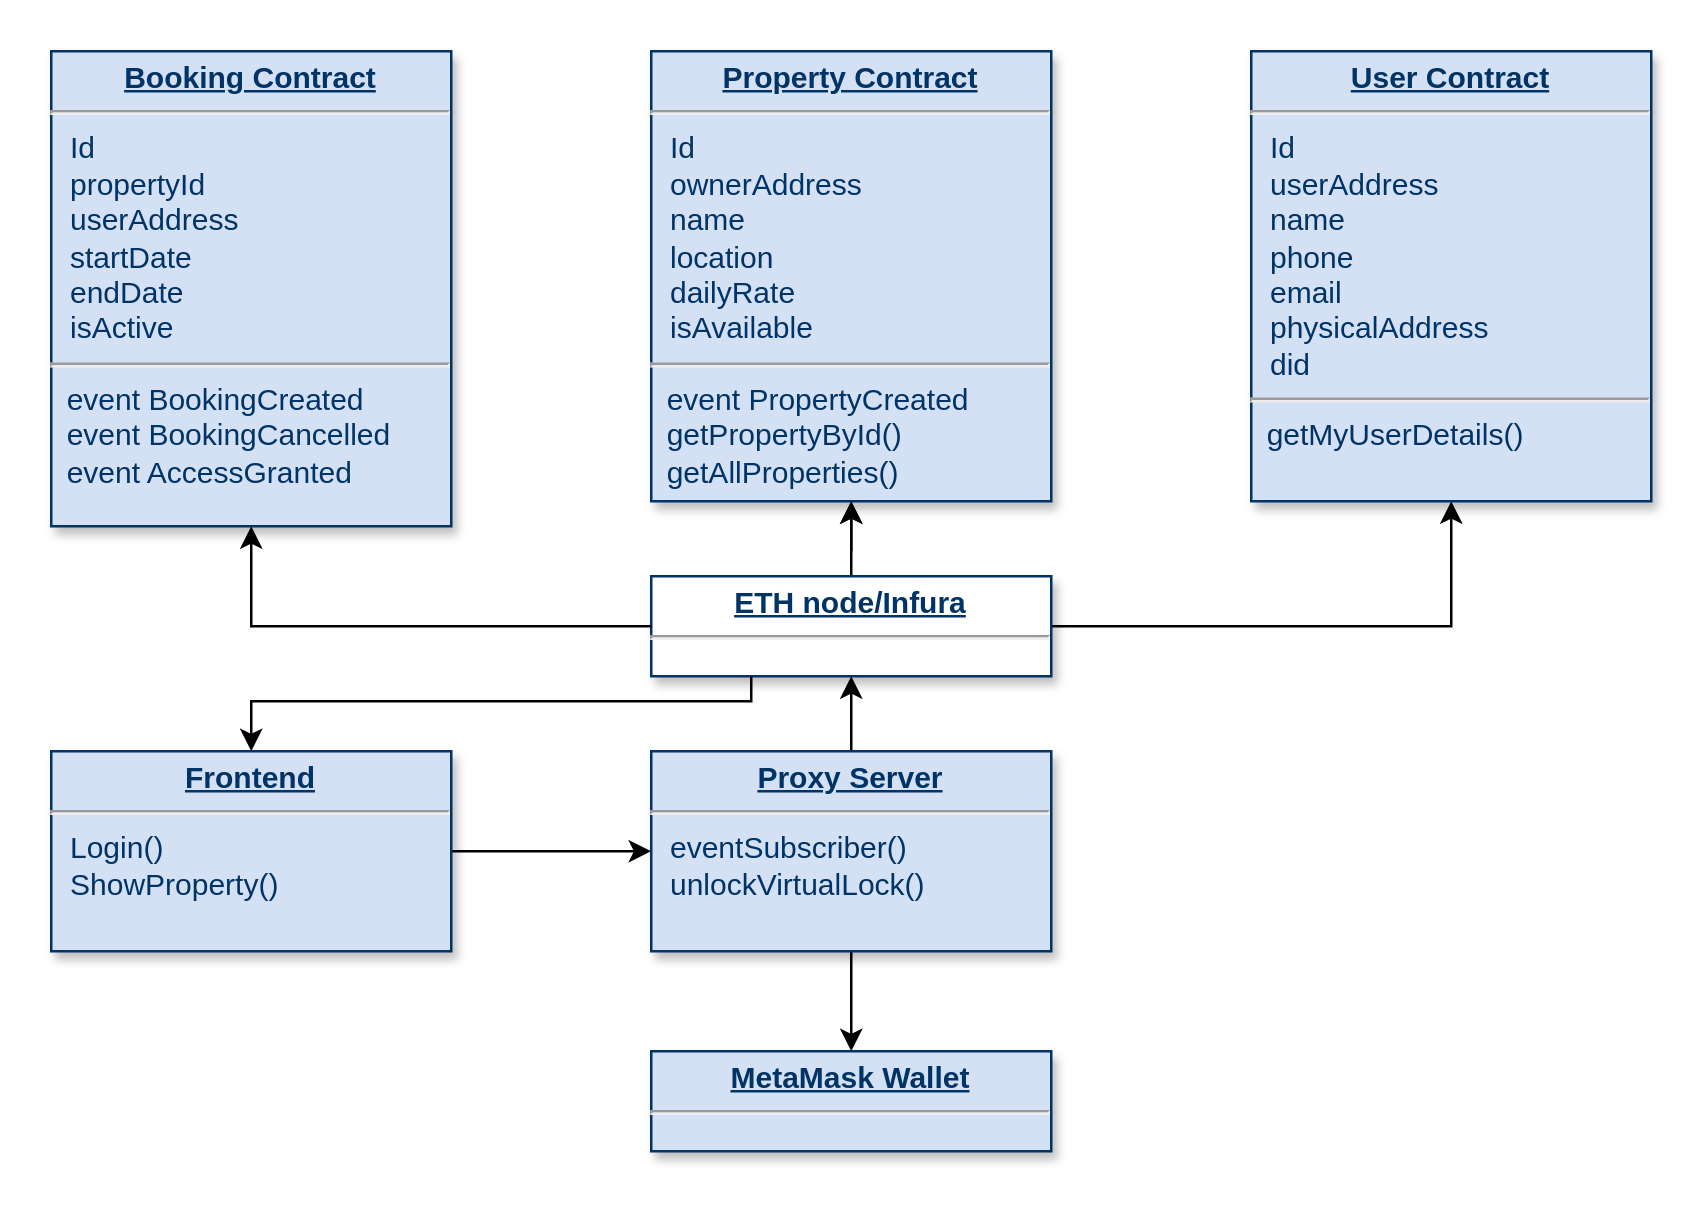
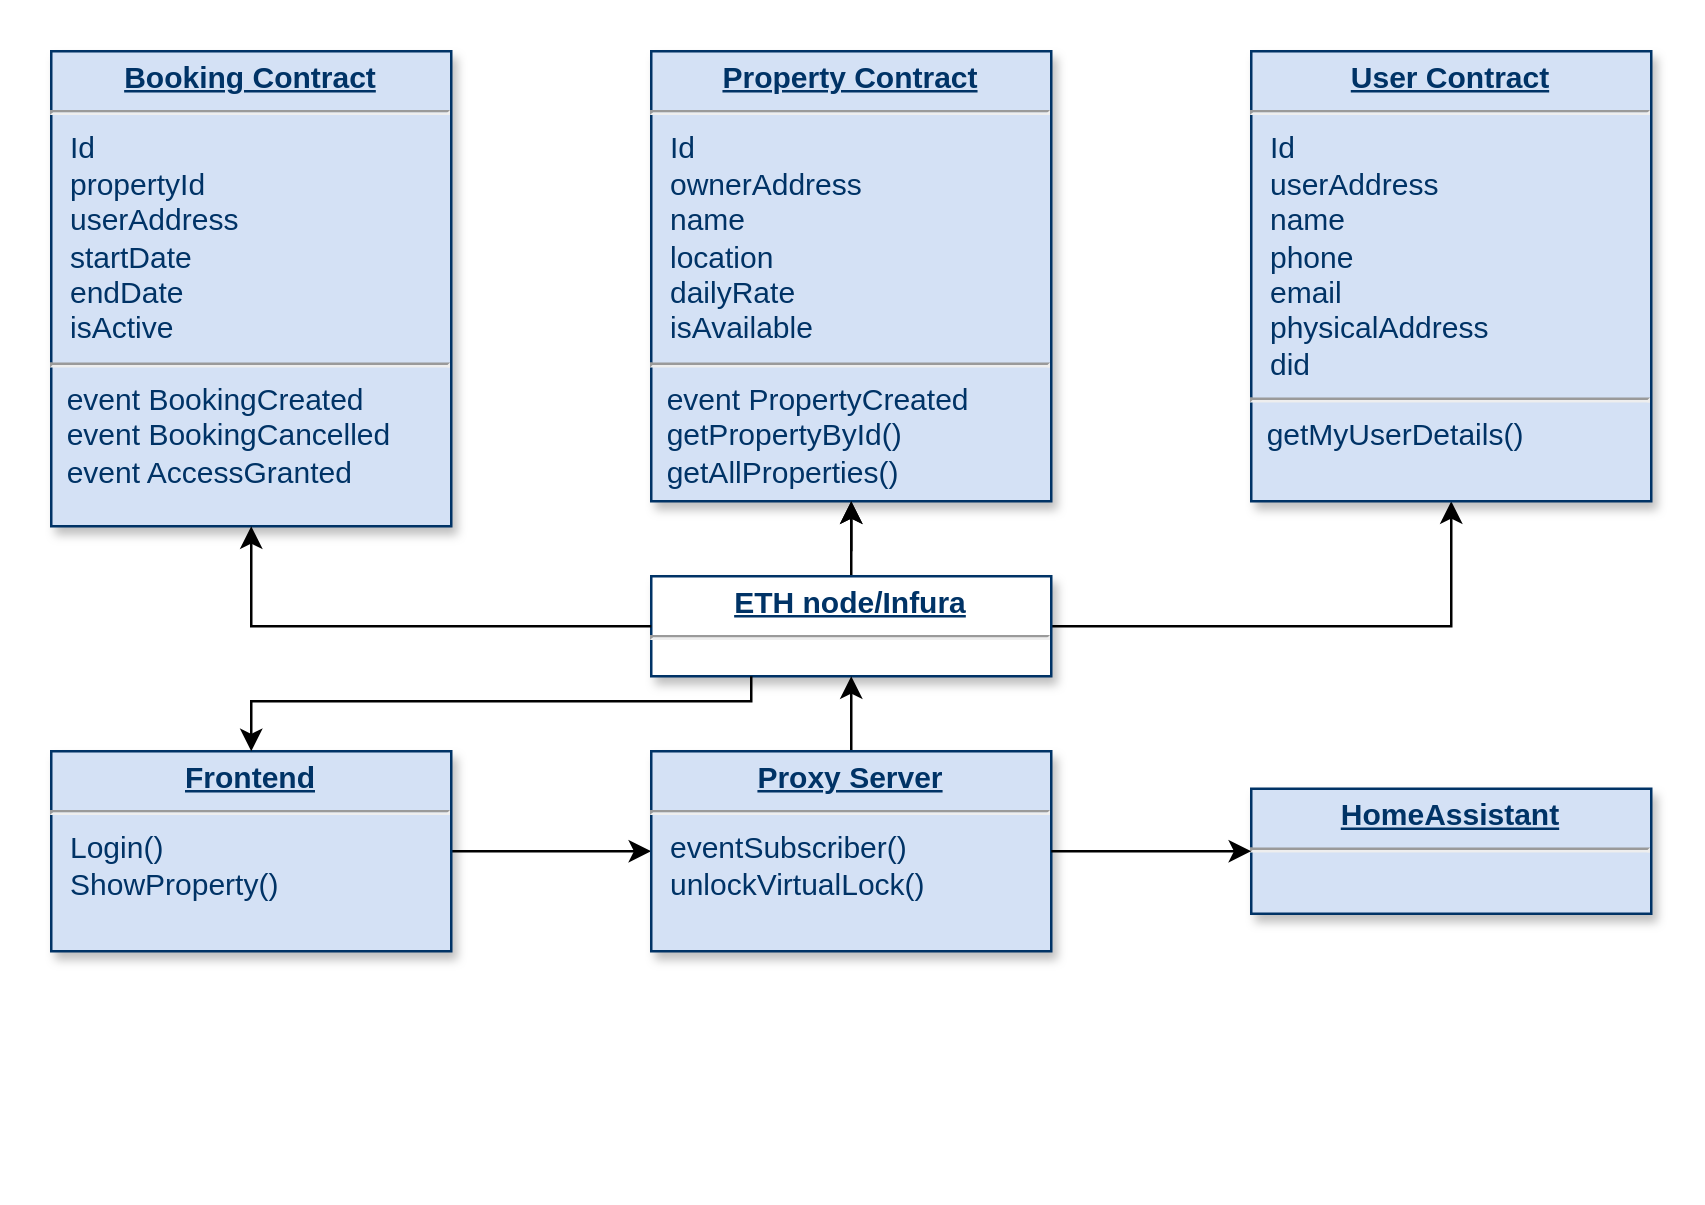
edge "Proxy Server eventSubscriber() unlockVirtualLock()" -> "HomeAssistant": added
node "HomeAssistant": added
edge "Proxy Server eventSubscriber() unlockVirtualLock()" -> "MetaMask Wallet": removed
node "MetaMask Wallet": removed
